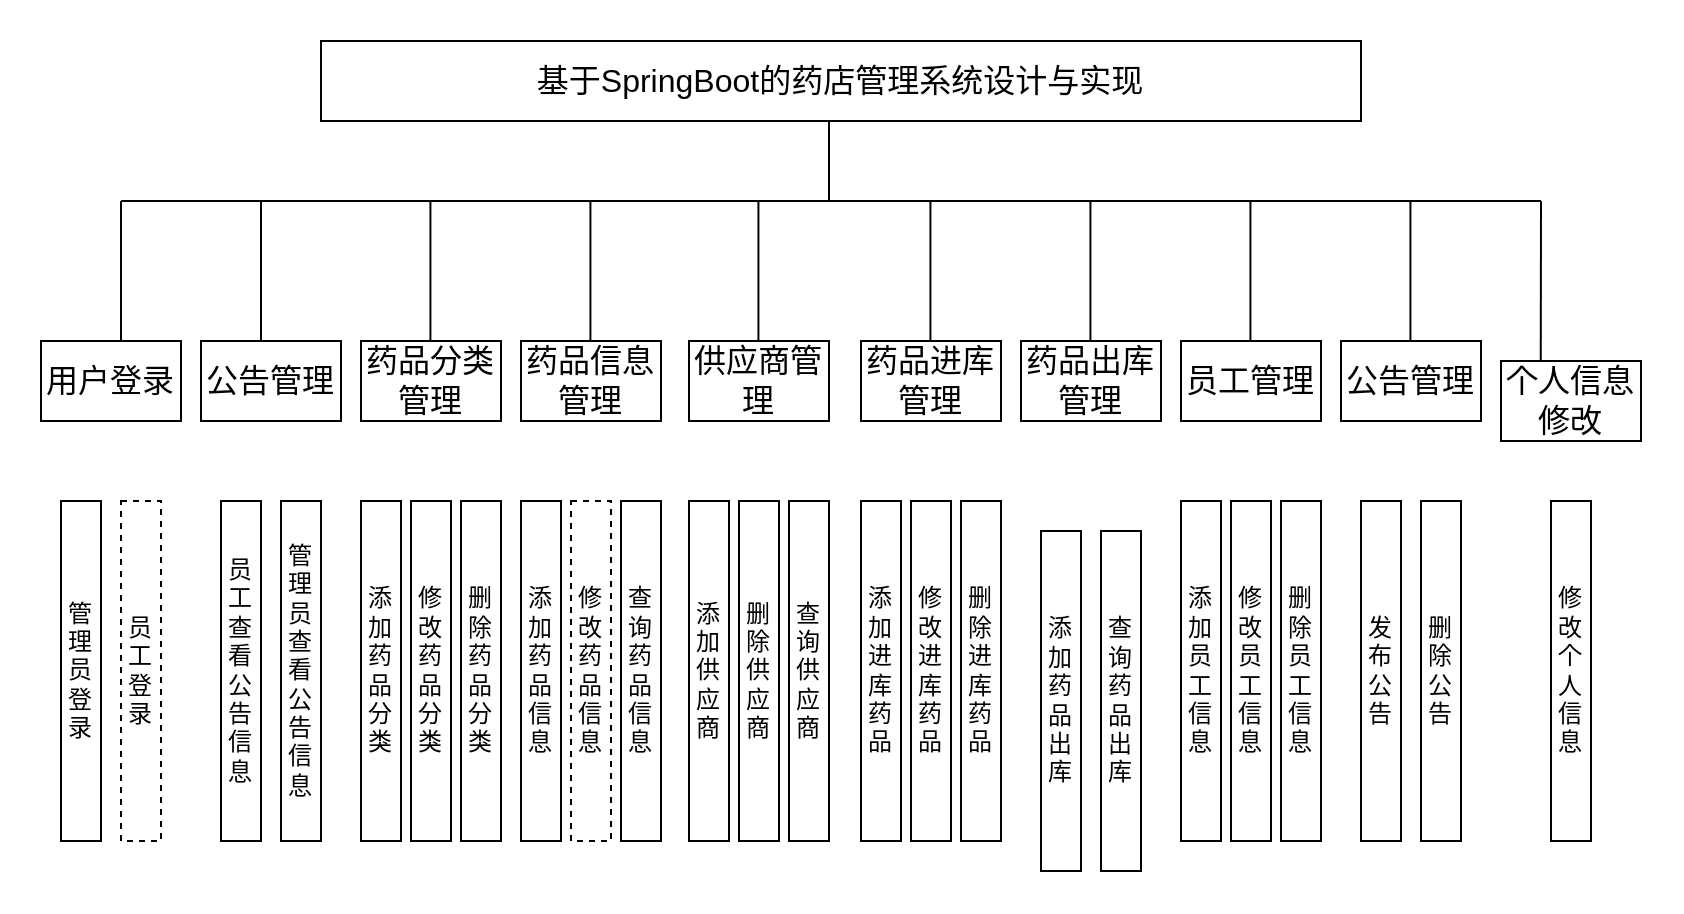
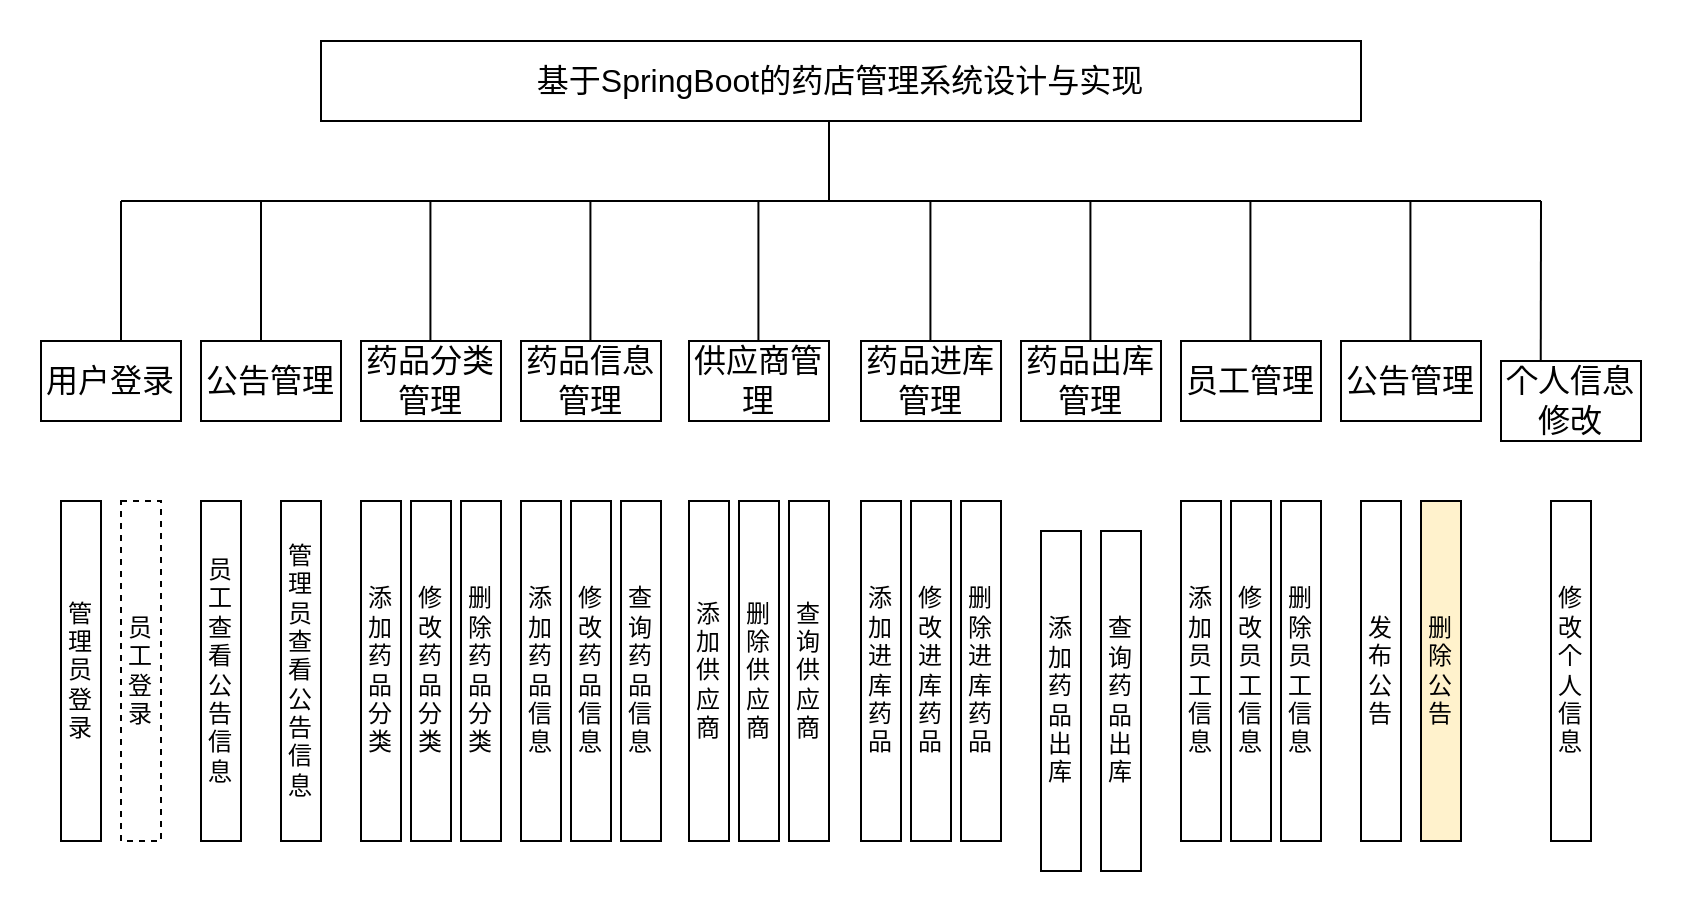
node "员工查看公告信息": moved (241, 671) -> (221, 671)
node "修改药品信息": style dashed -> solid
node "删除公告": fillcolor #ffffff -> #fff2cc
